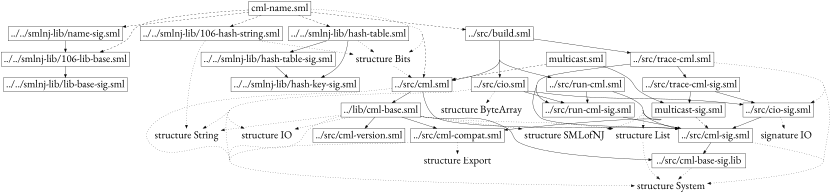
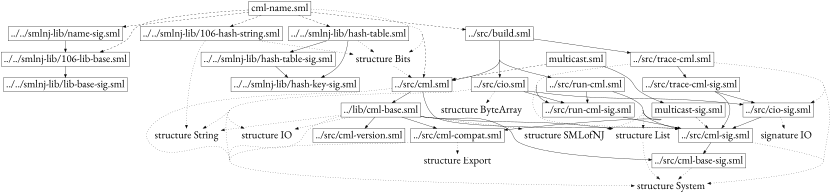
edge "../src/trace-cml.sml" -> "../src/cml-sig.sml": style solid -> dotted
edge "../src/trace-cml-sig.sml" -> "multicast-sig.sml": now "../src/trace-cml-sig.sml" -> "../src/cml-sig.sml"
edge "../lib/cml-base.sml" -> "structure List": style dotted -> solid
node "../src/cml-base-sig.lib": label "../src/cml-base-sig.lib" -> "../src/cml-base-sig.sml"
